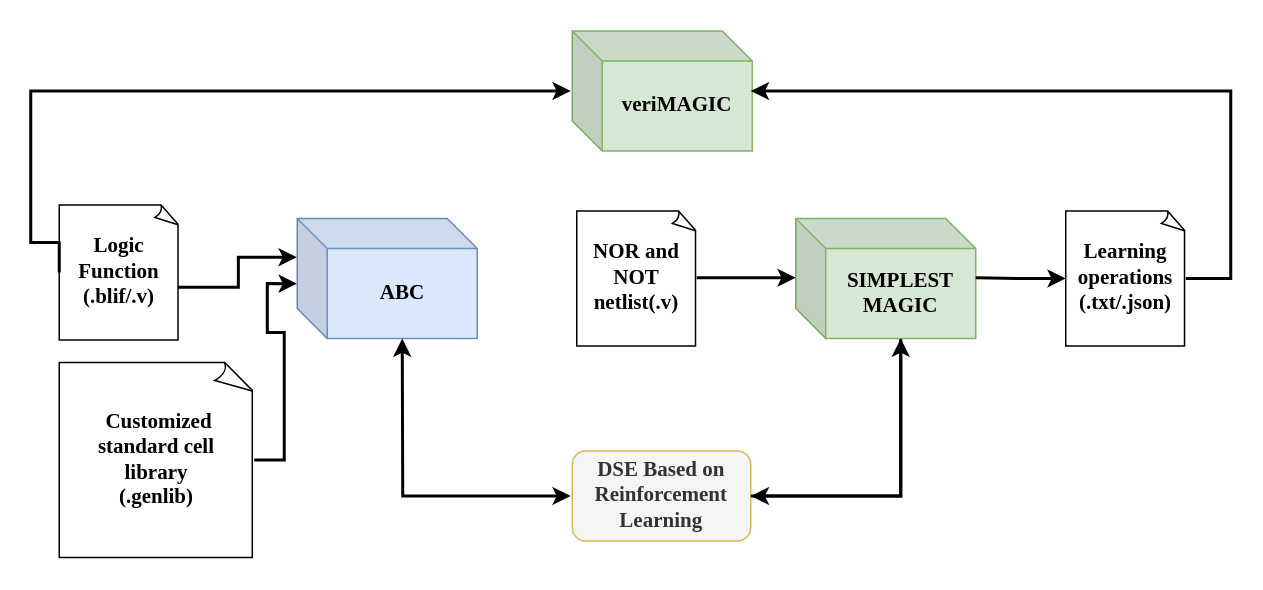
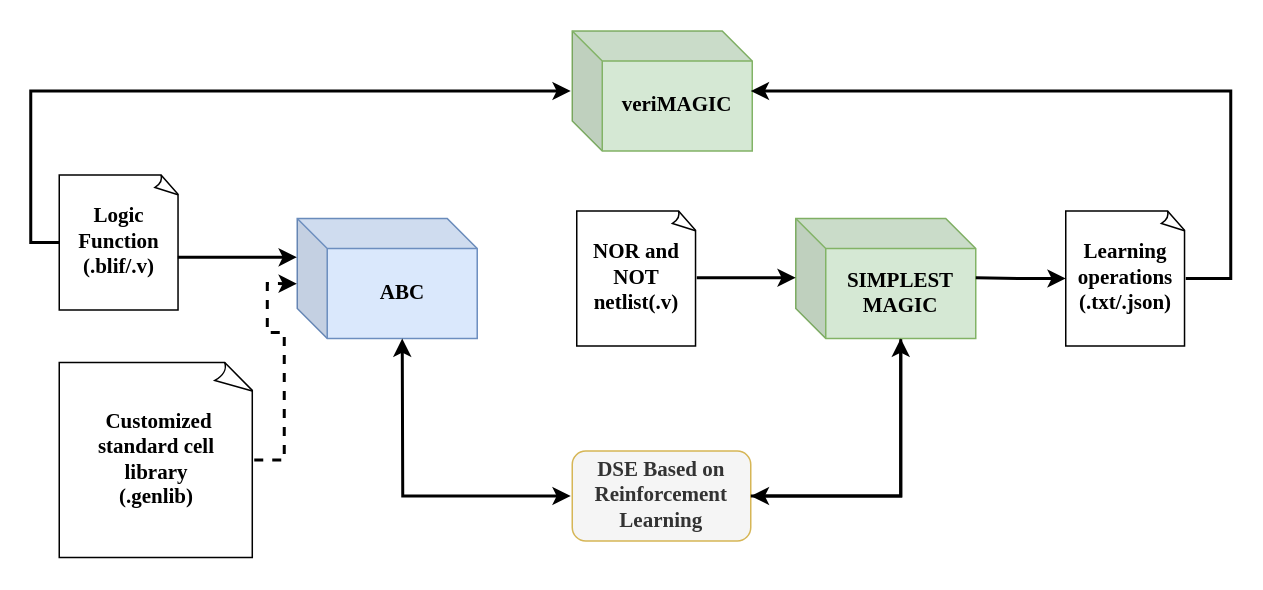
node "Logic Function (.blif/.v)": moved (119, 272) -> (119, 242)
edge "Customized standard cell library (.genlib)" -> "ABC": style solid -> dashed
